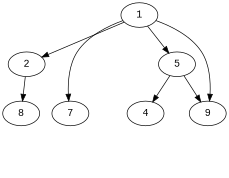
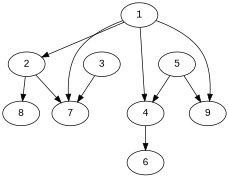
edge "1" -> "5": now "1" -> "4"
node "3": added
edge "2" -> "7": added
node "6": added
